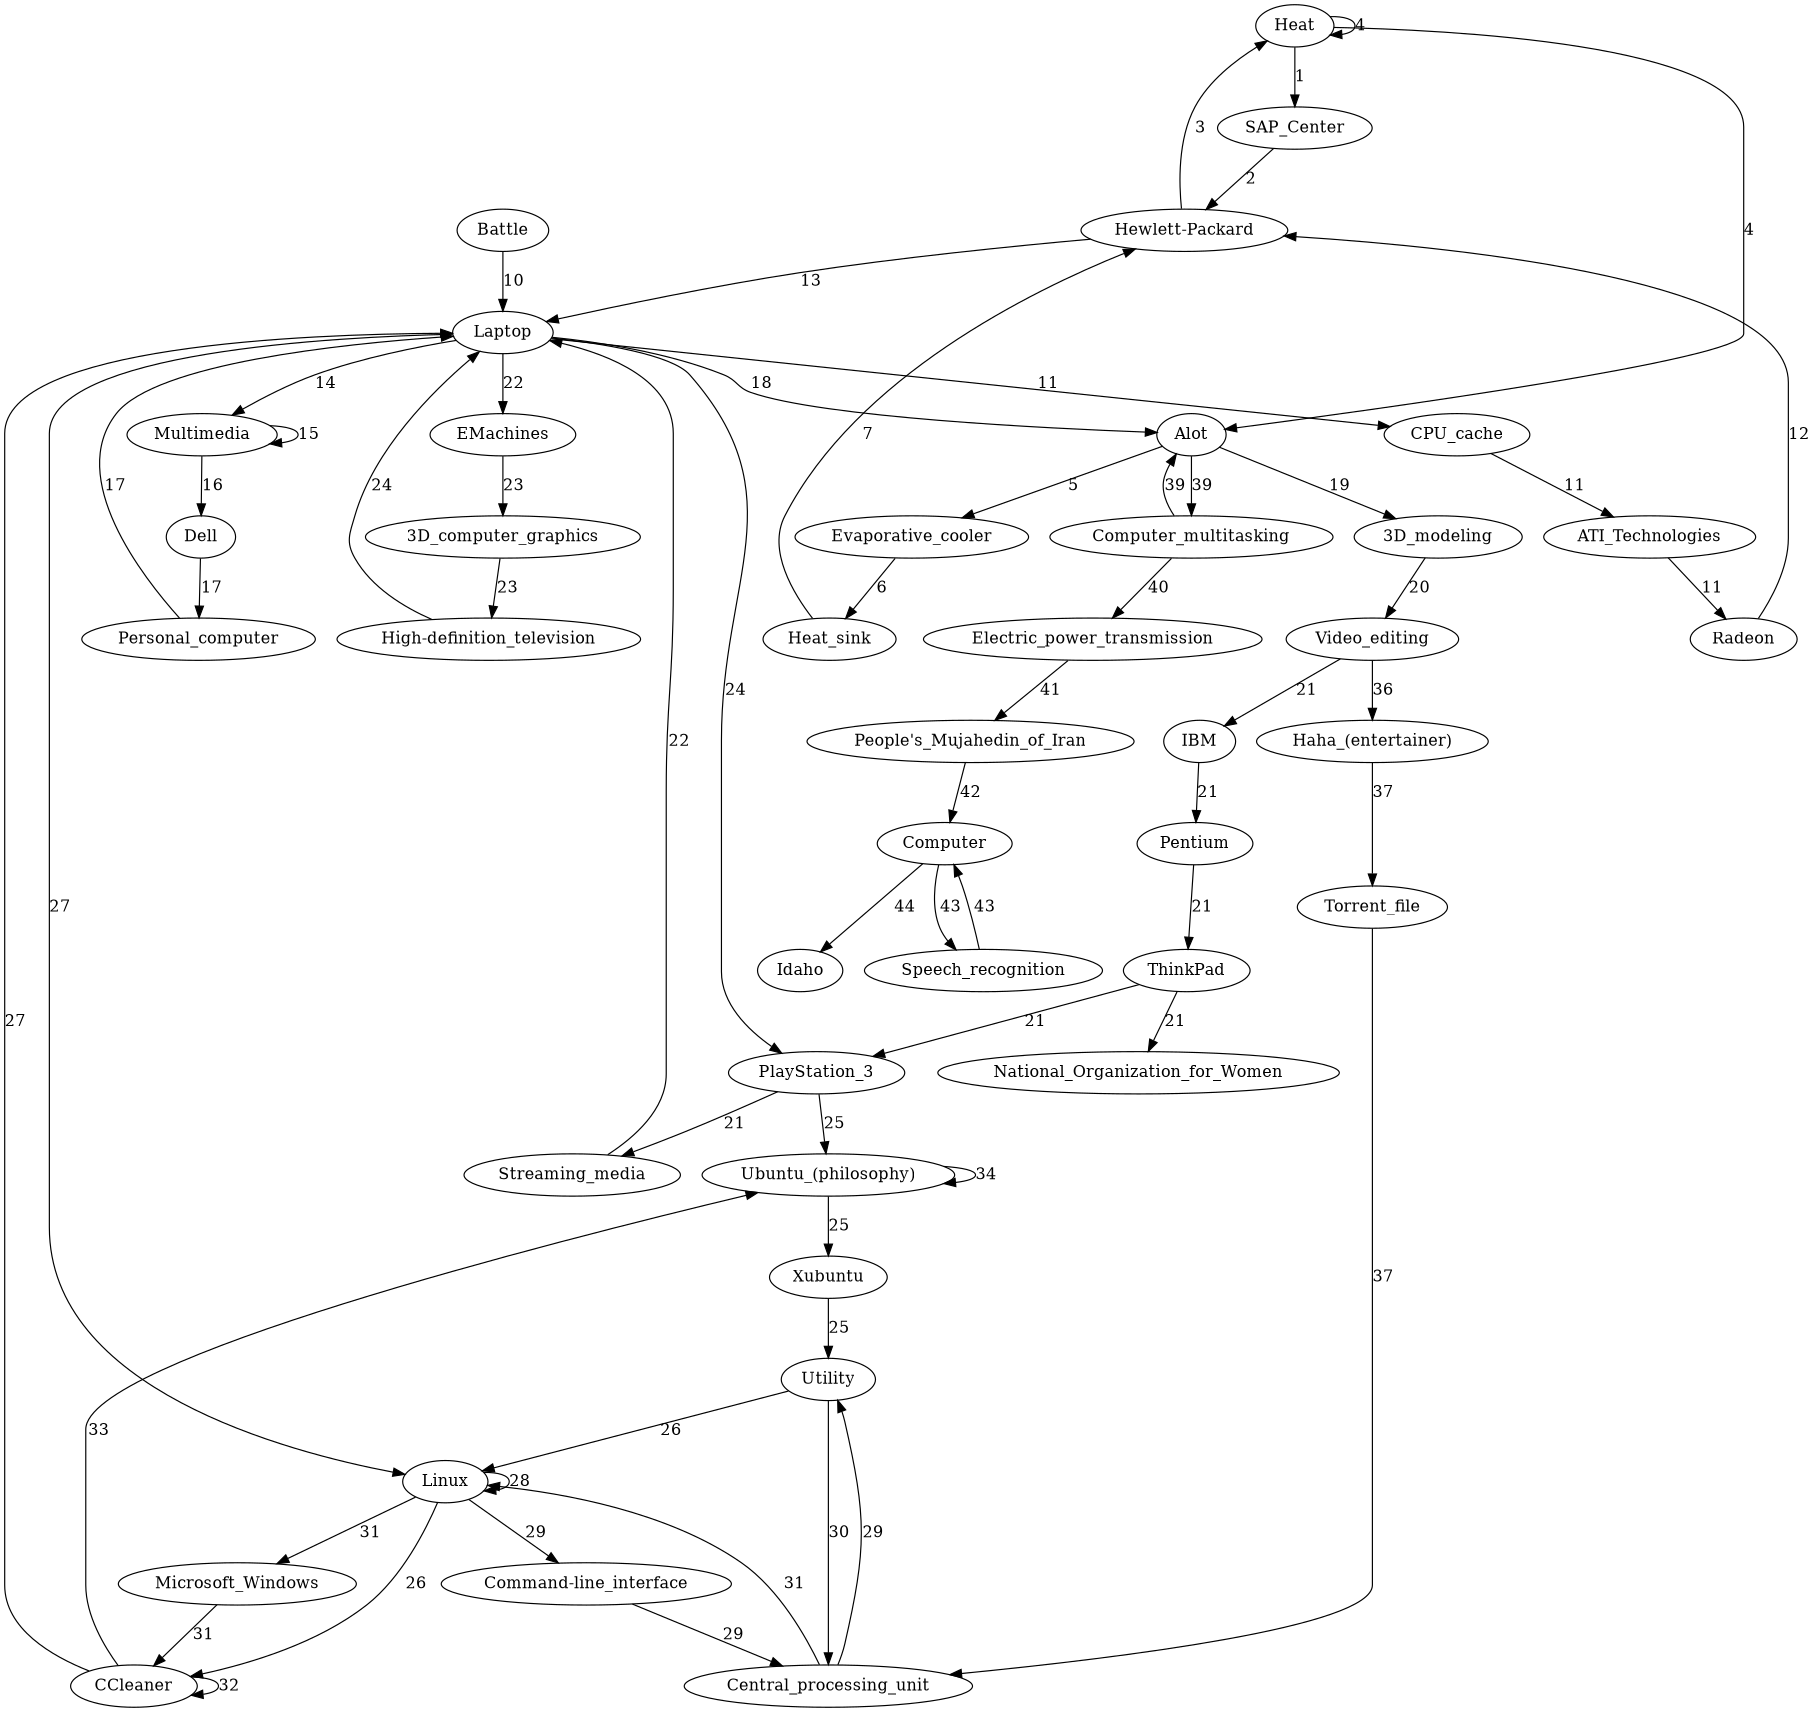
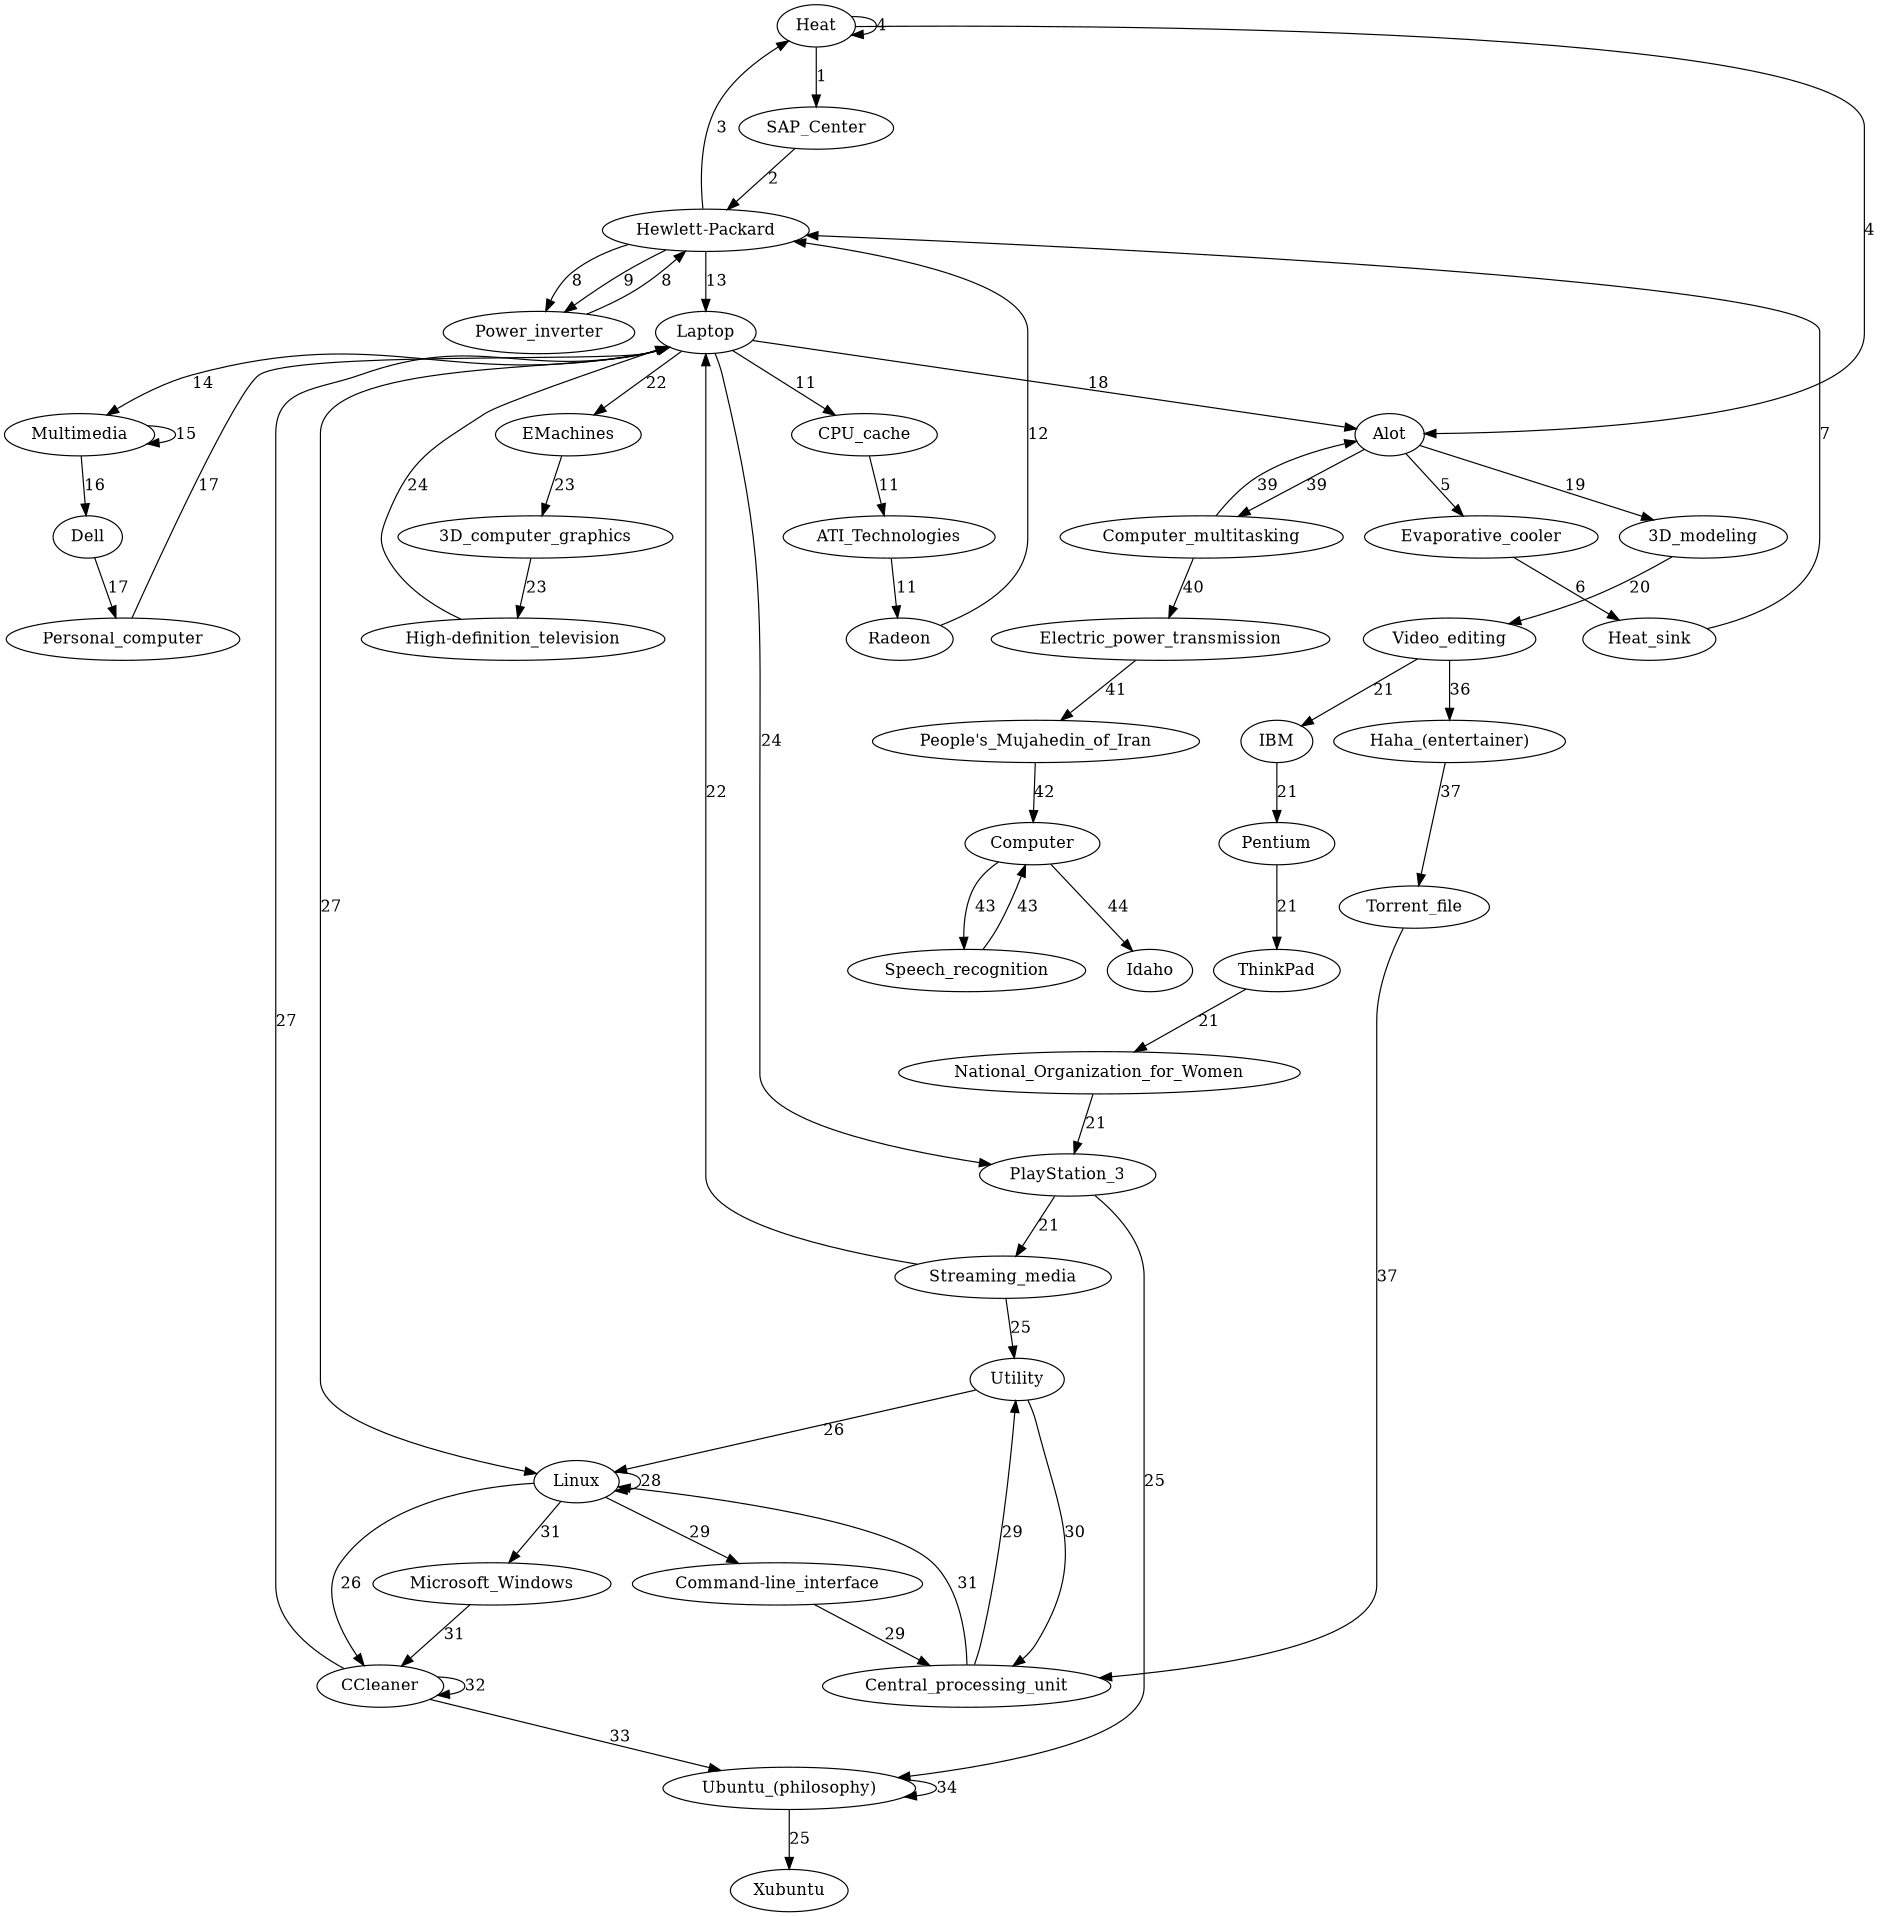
node "Battle": removed
node "Power_inverter": added
edge "ThinkPad" -> "PlayStation_3": now "National_Organization_for_Women" -> "PlayStation_3"
edge "Xubuntu" -> "Utility": now "Streaming_media" -> "Utility"
